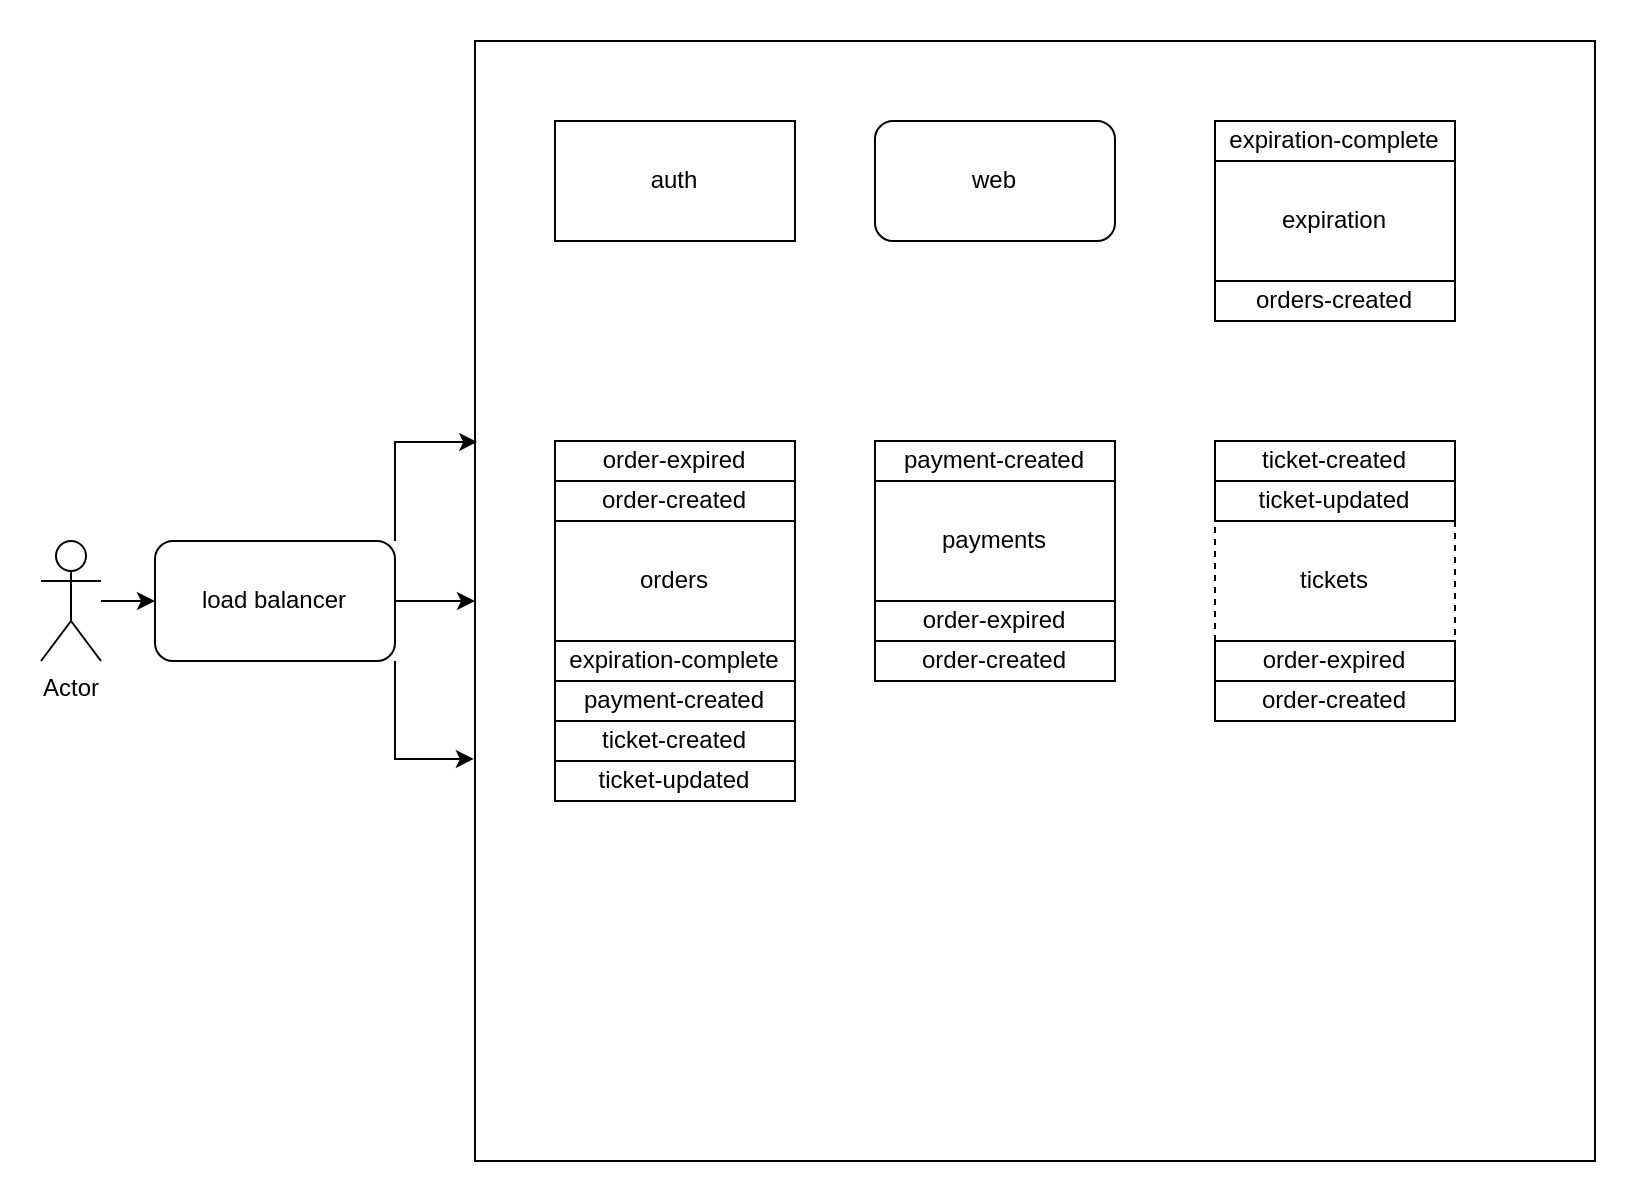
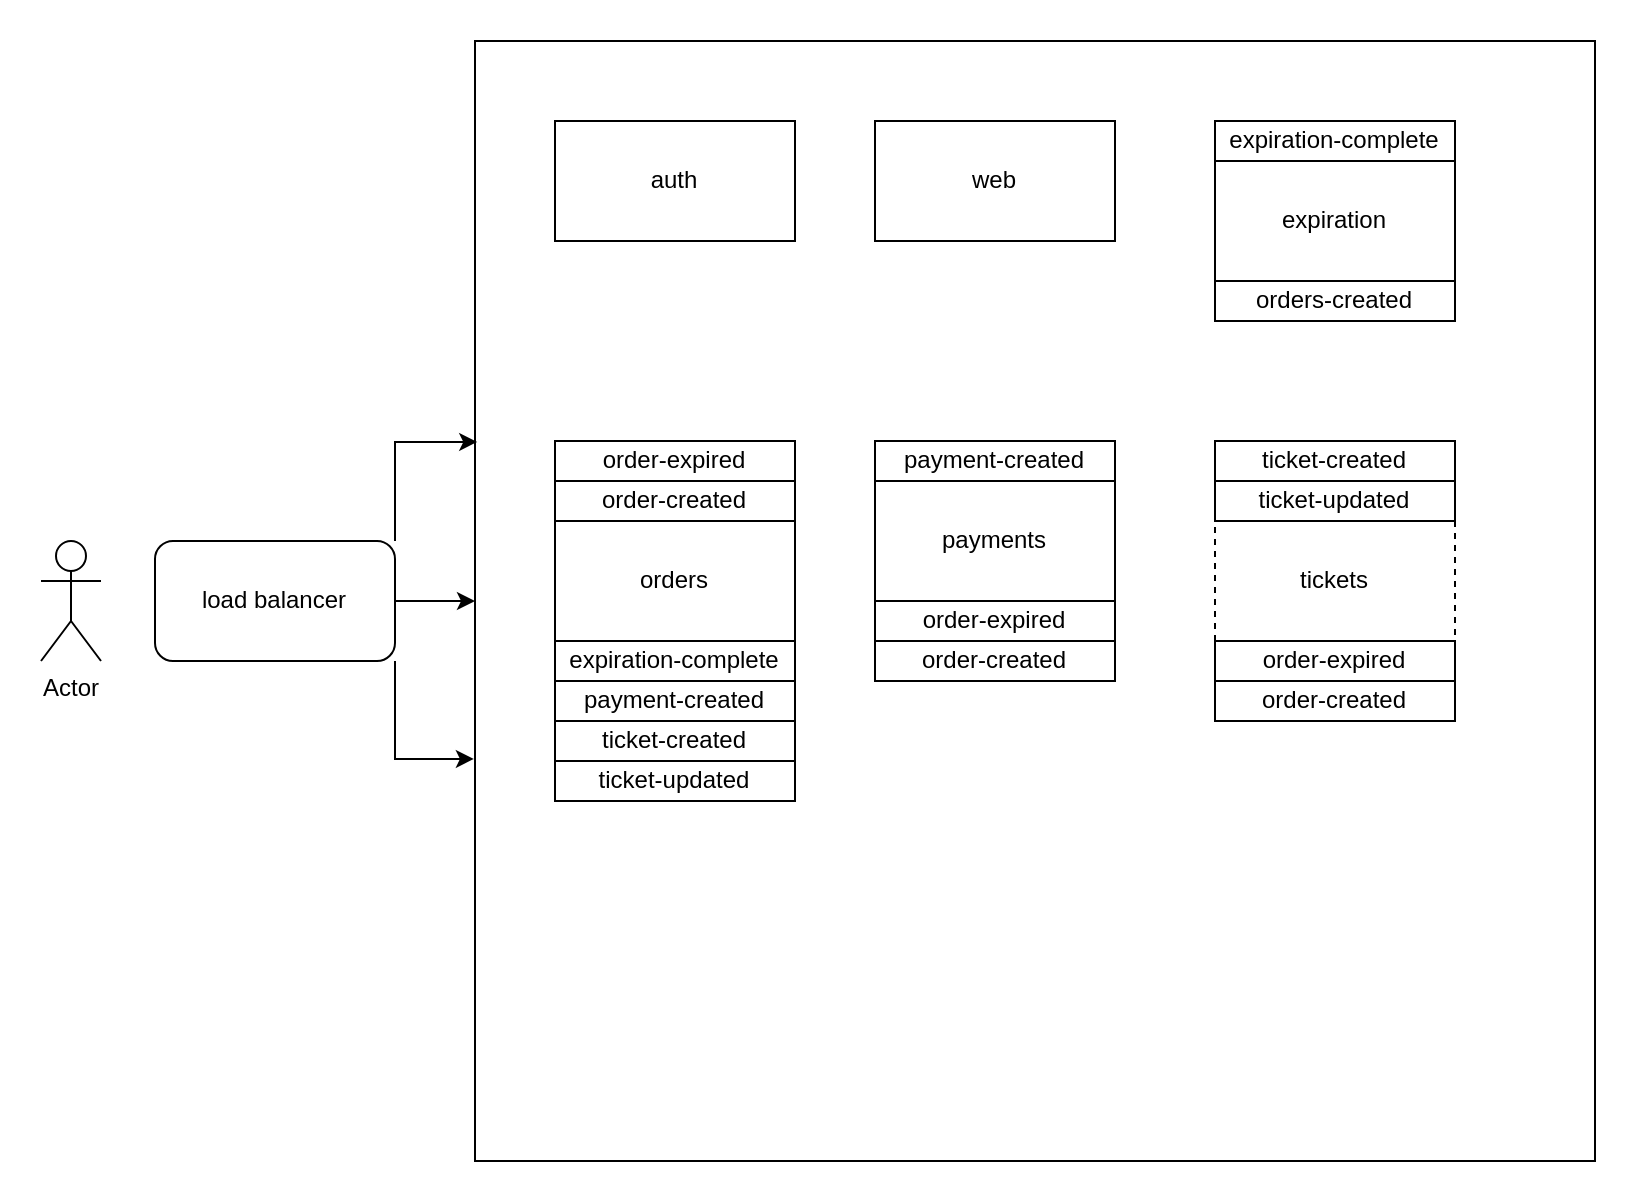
node "web": shape rounded rectangle -> rectangle
edge "Actor" -> "load balancer": removed
